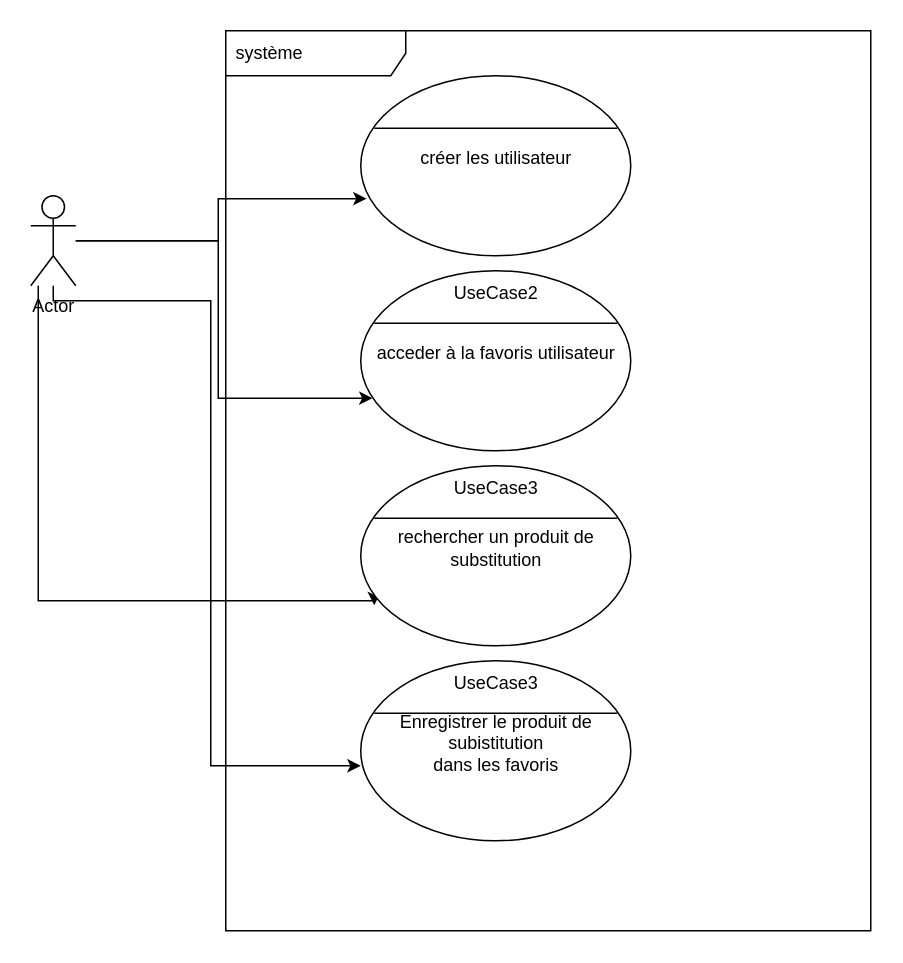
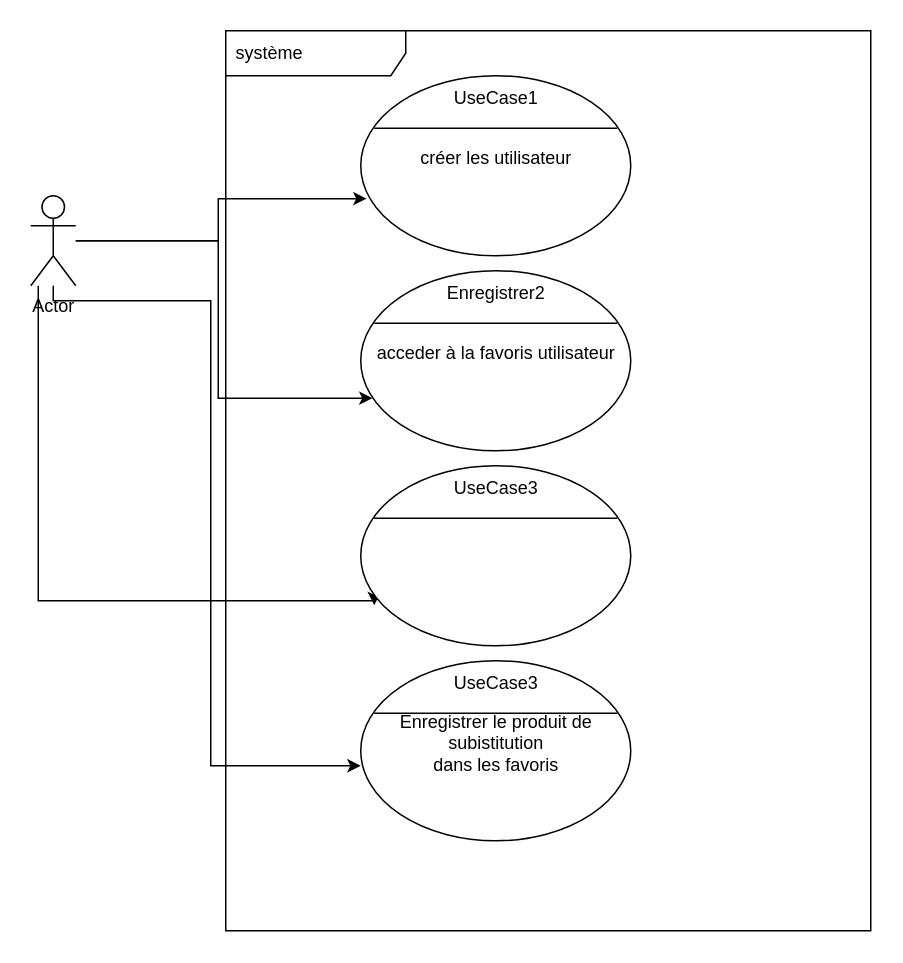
node "UseCase1": added
node "UseCase2": label "UseCase2" -> "Enregistrer2"
node "rechercher un produit de substitution": removed
